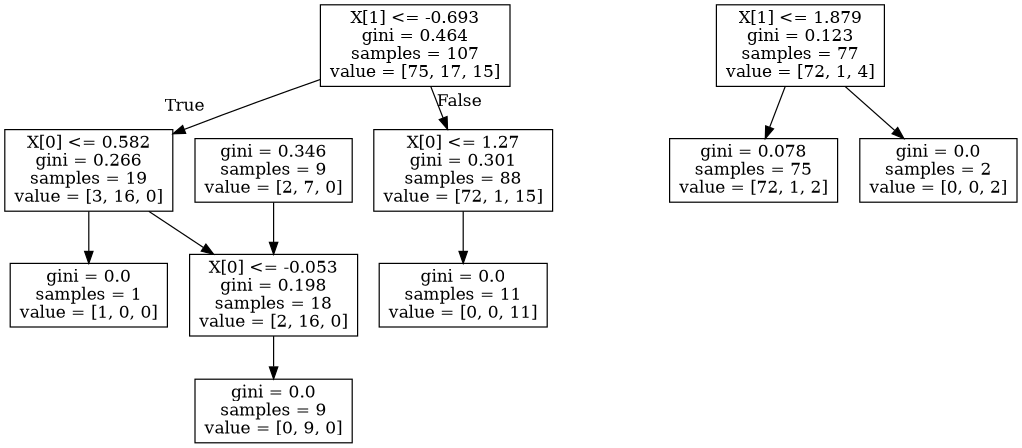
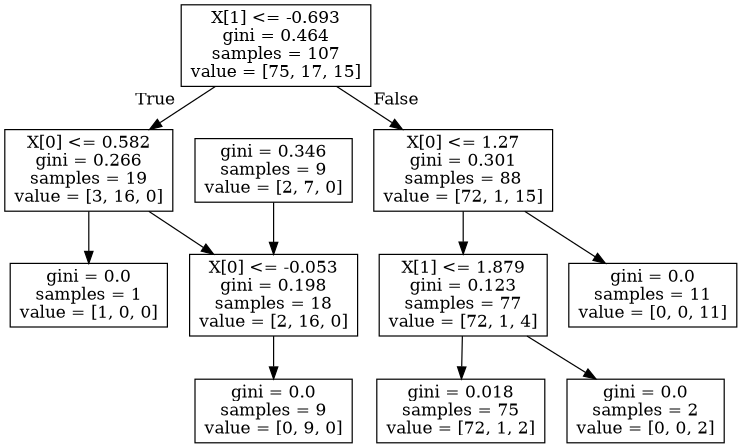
node "gini = 0.078 samples = 75 value = [72, 1, 2]": label "gini = 0.078 samples = 75 value = [72, 1, 2]" -> "gini = 0.018 samples = 75 value = [72, 1, 2]"
edge "X[0] <= 1.27 gini = 0.301 samples = 88 value = [72, 1, 15]" -> "X[1] <= 1.879 gini = 0.123 samples = 77 value = [72, 1, 4]": added
